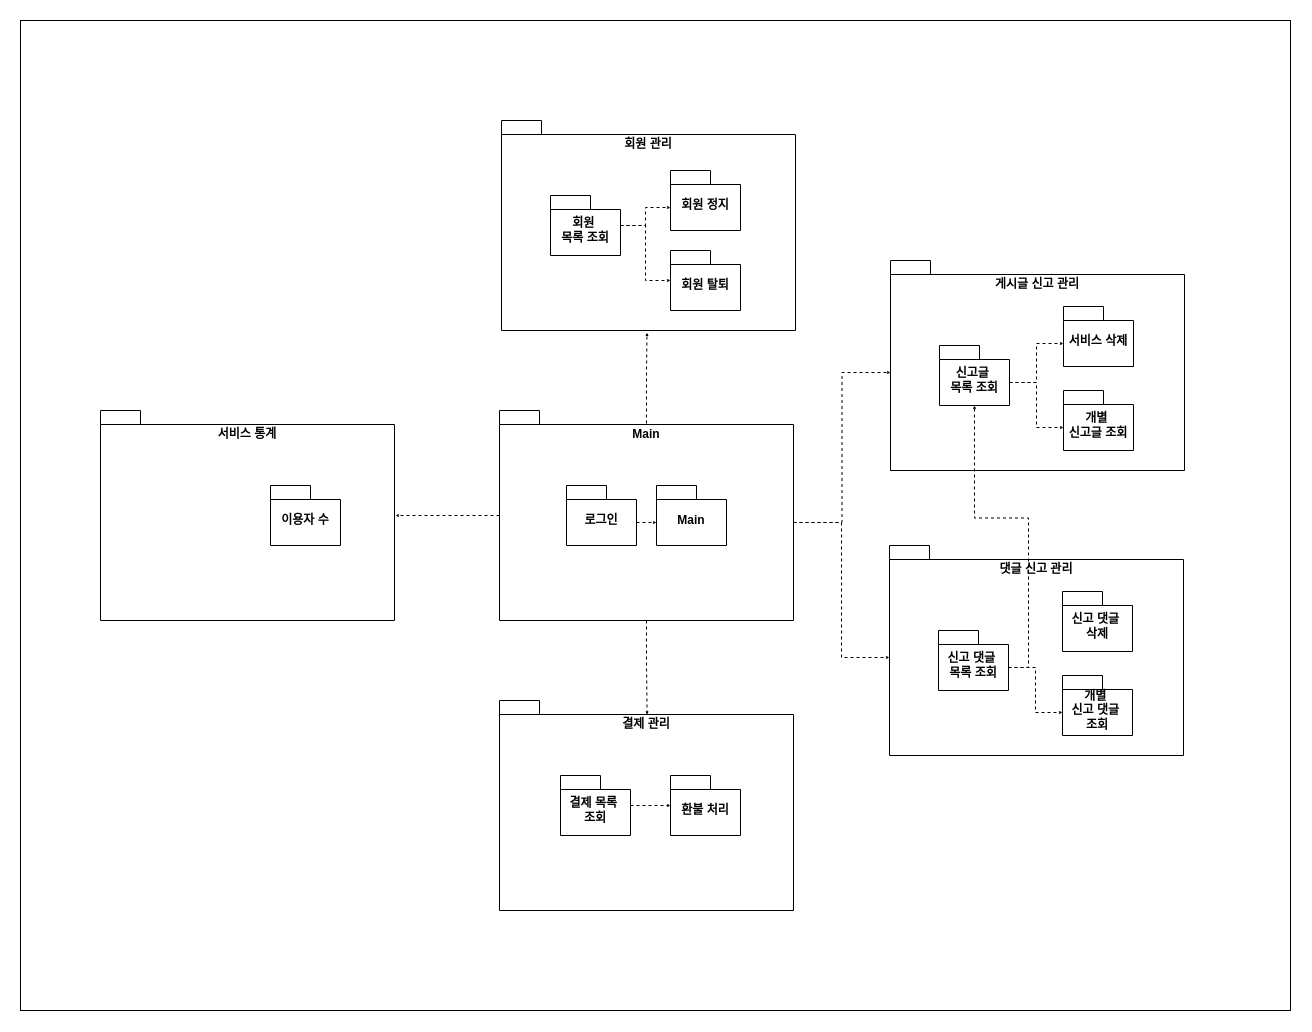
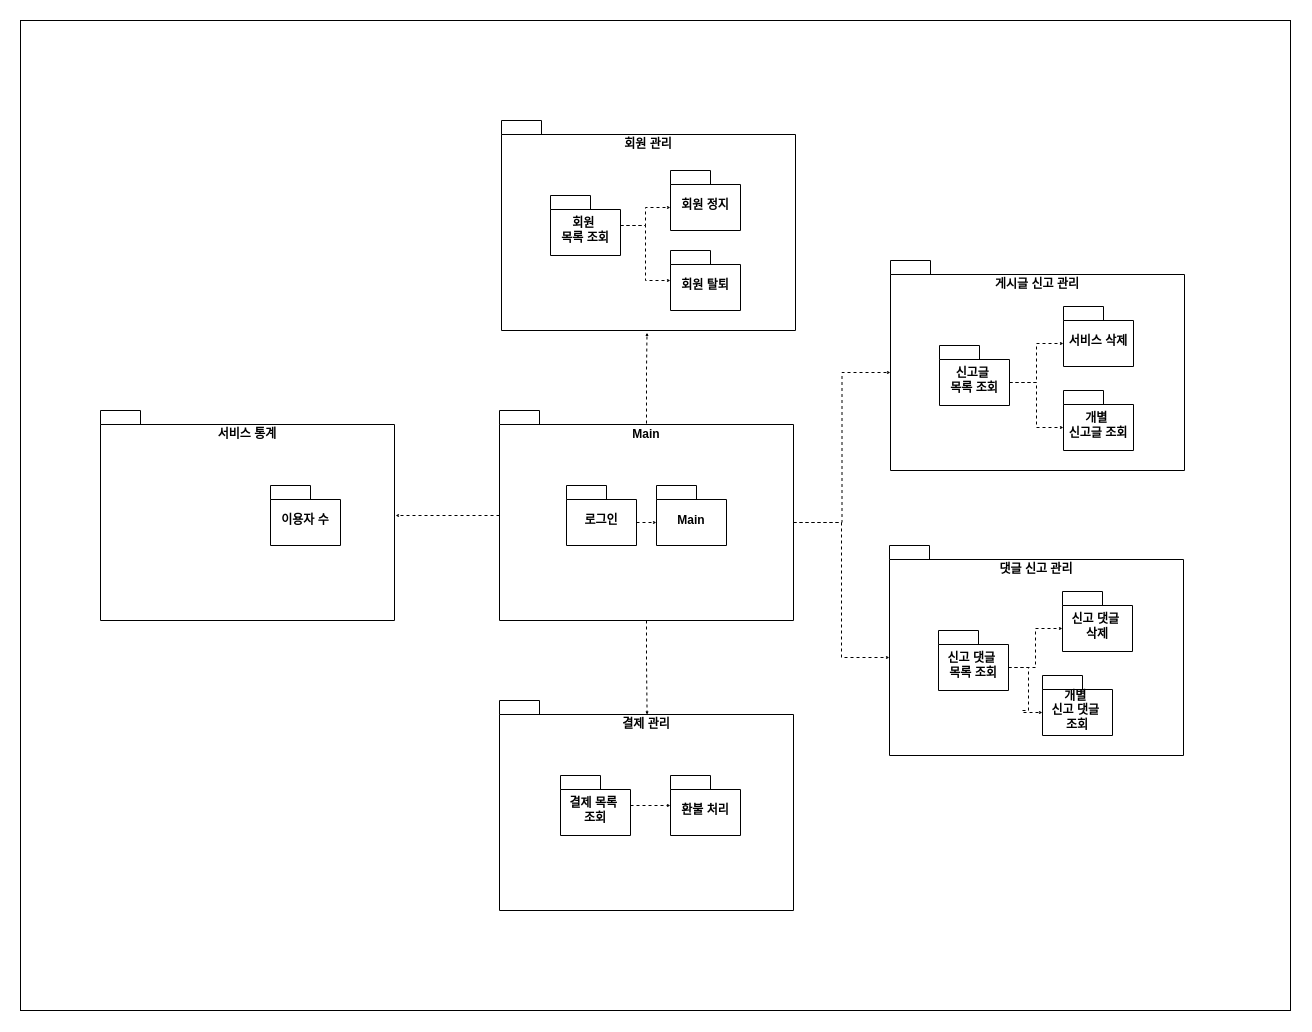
edge "신고 댓글 목록 조회" -> "신고글 목록 조회": now "신고 댓글 목록 조회" -> "신고 댓글 삭제"
node "개별 신고 댓글 조회": moved (1098, 706) -> (1078, 706)
